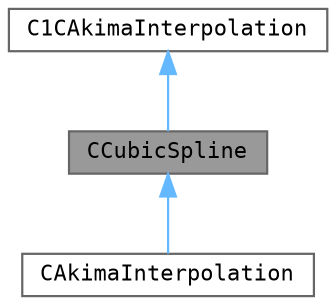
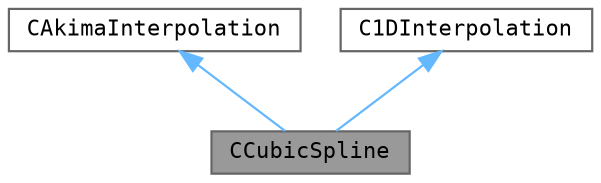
node "C1CAkimaInterpolation": label "C1CAkimaInterpolation" -> "C1DInterpolation"
edge "CAkimaInterpolation" -> "CCubicSpline": reversed
